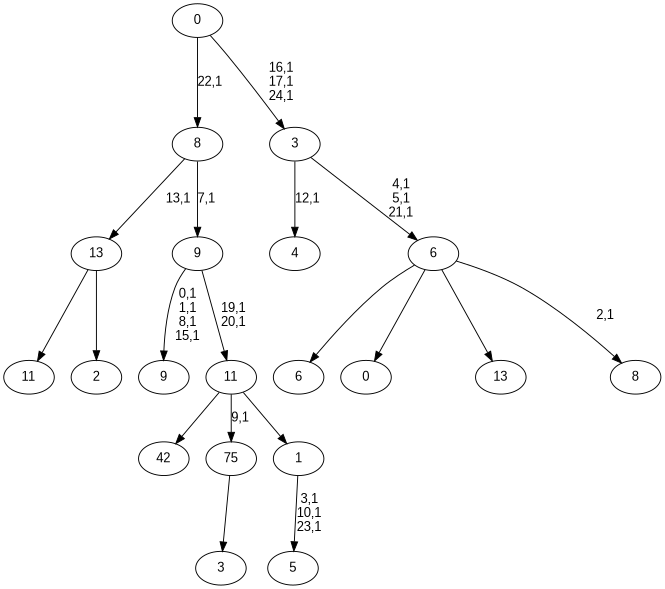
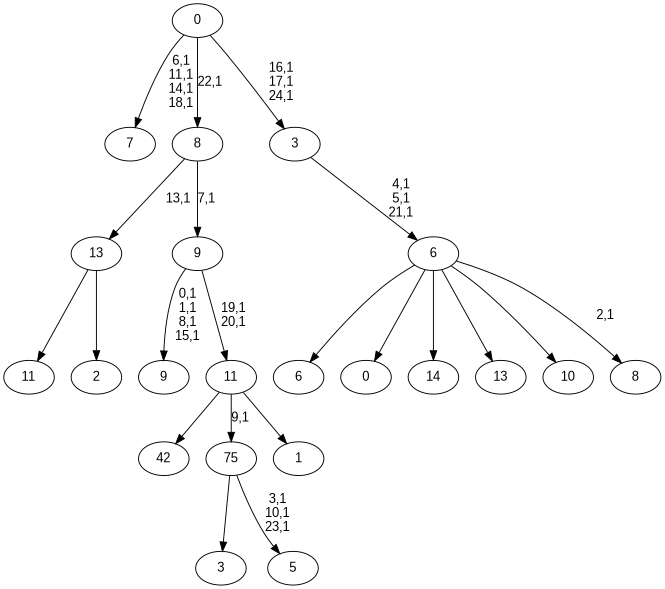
node "7": added
node "4": removed
node "14": added
node "10": added
edge "1" -> "5": now "75" -> "5"
